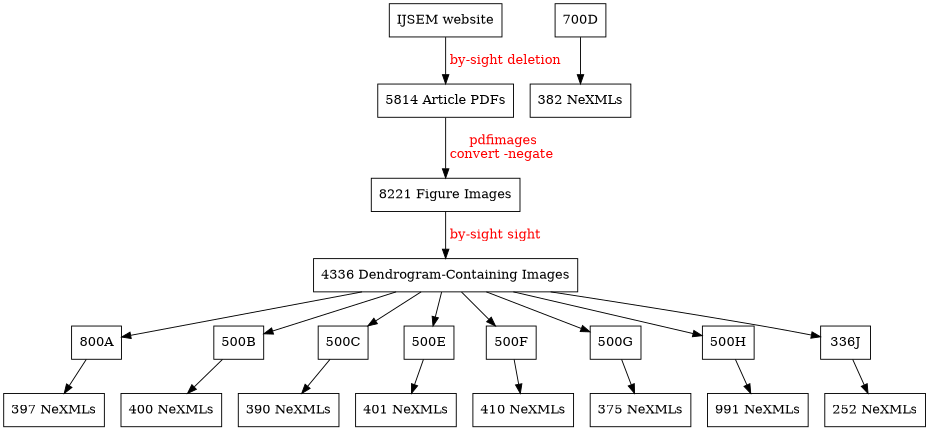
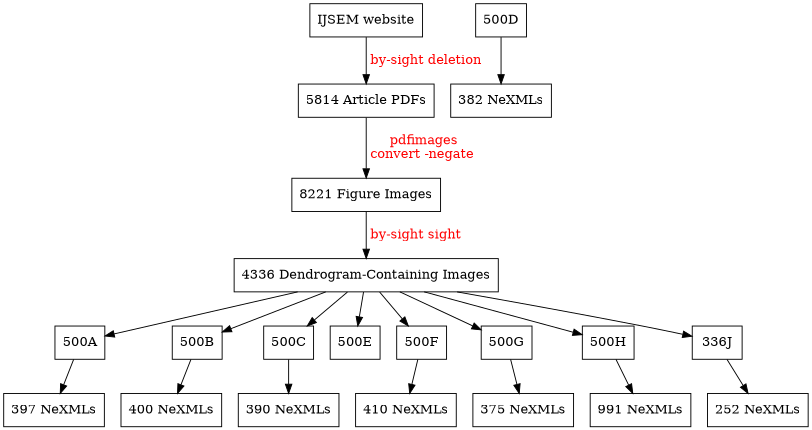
node "700D": label "700D" -> "500D"
node "800A": label "800A" -> "500A"
node "401 NeXMLs": removed
